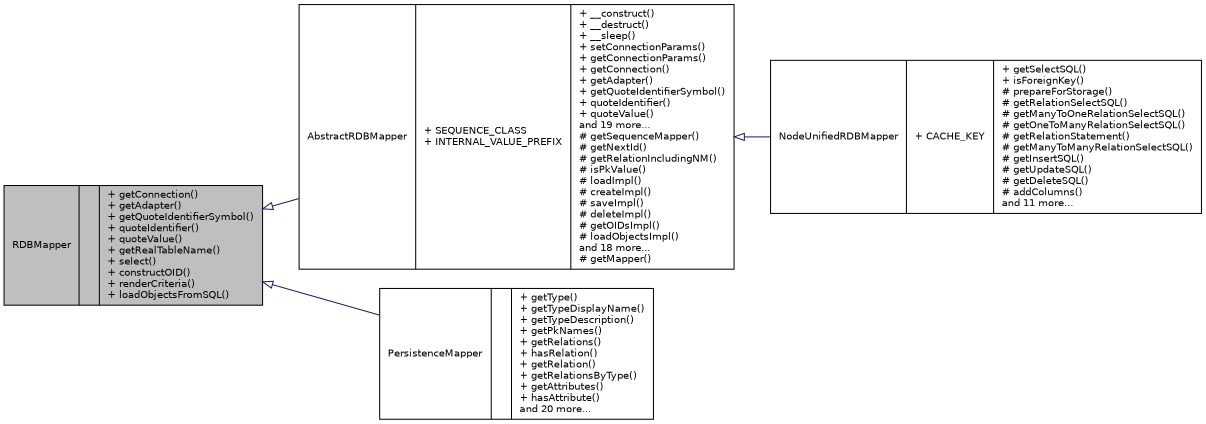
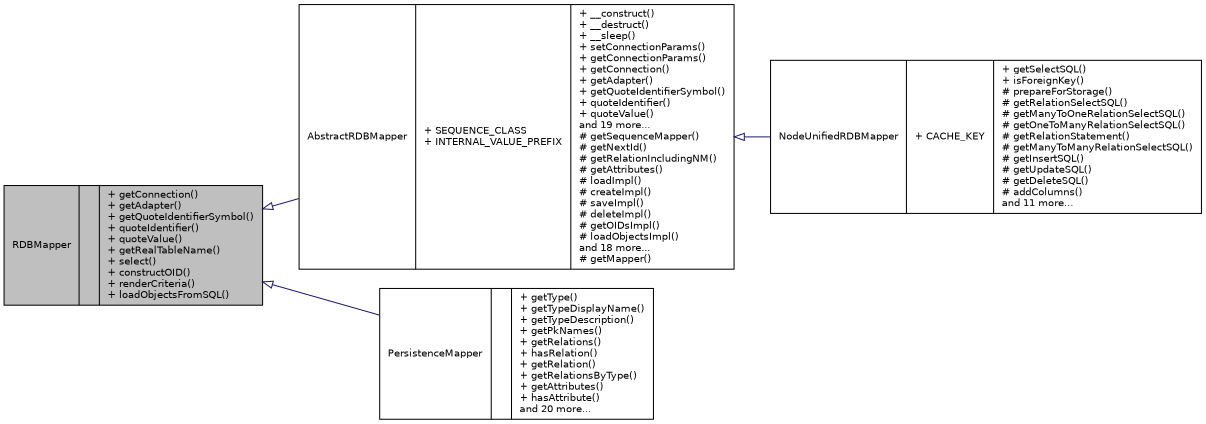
node "AbstractRDBMapper": text "# isPkValue()" -> "# getAttributes()"
